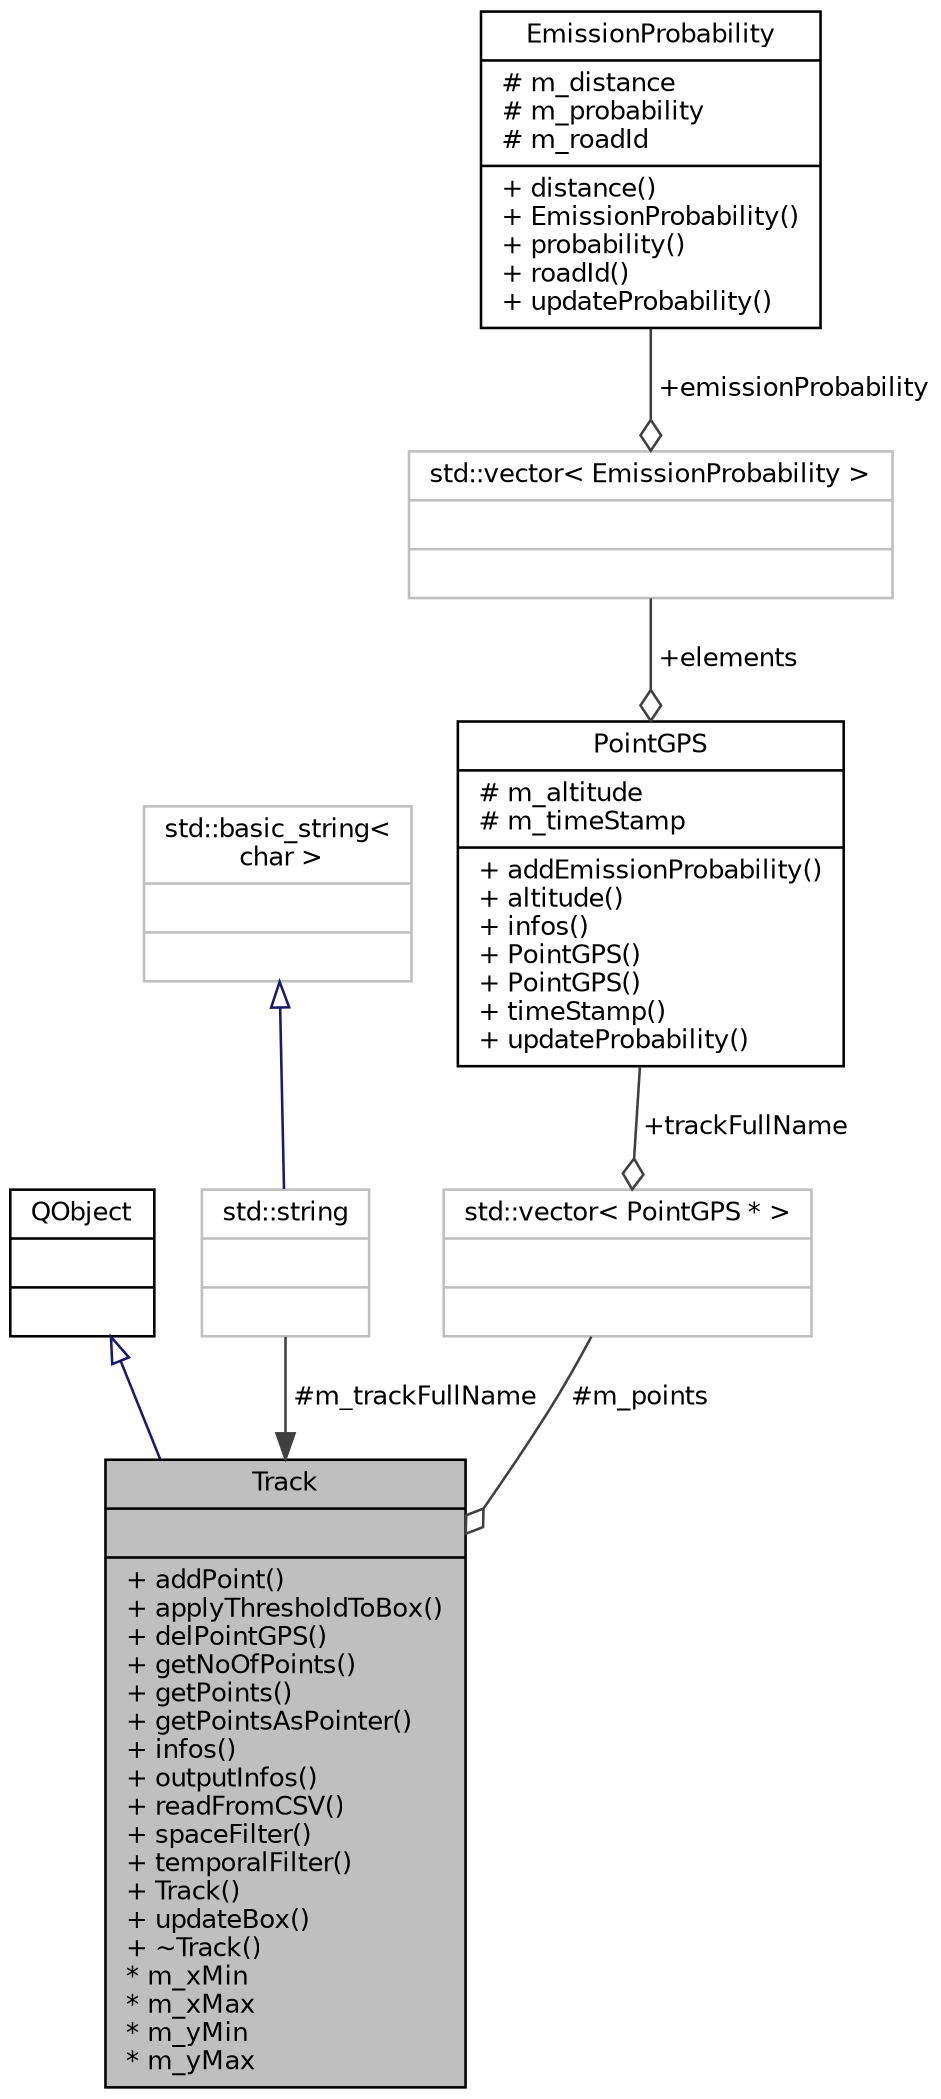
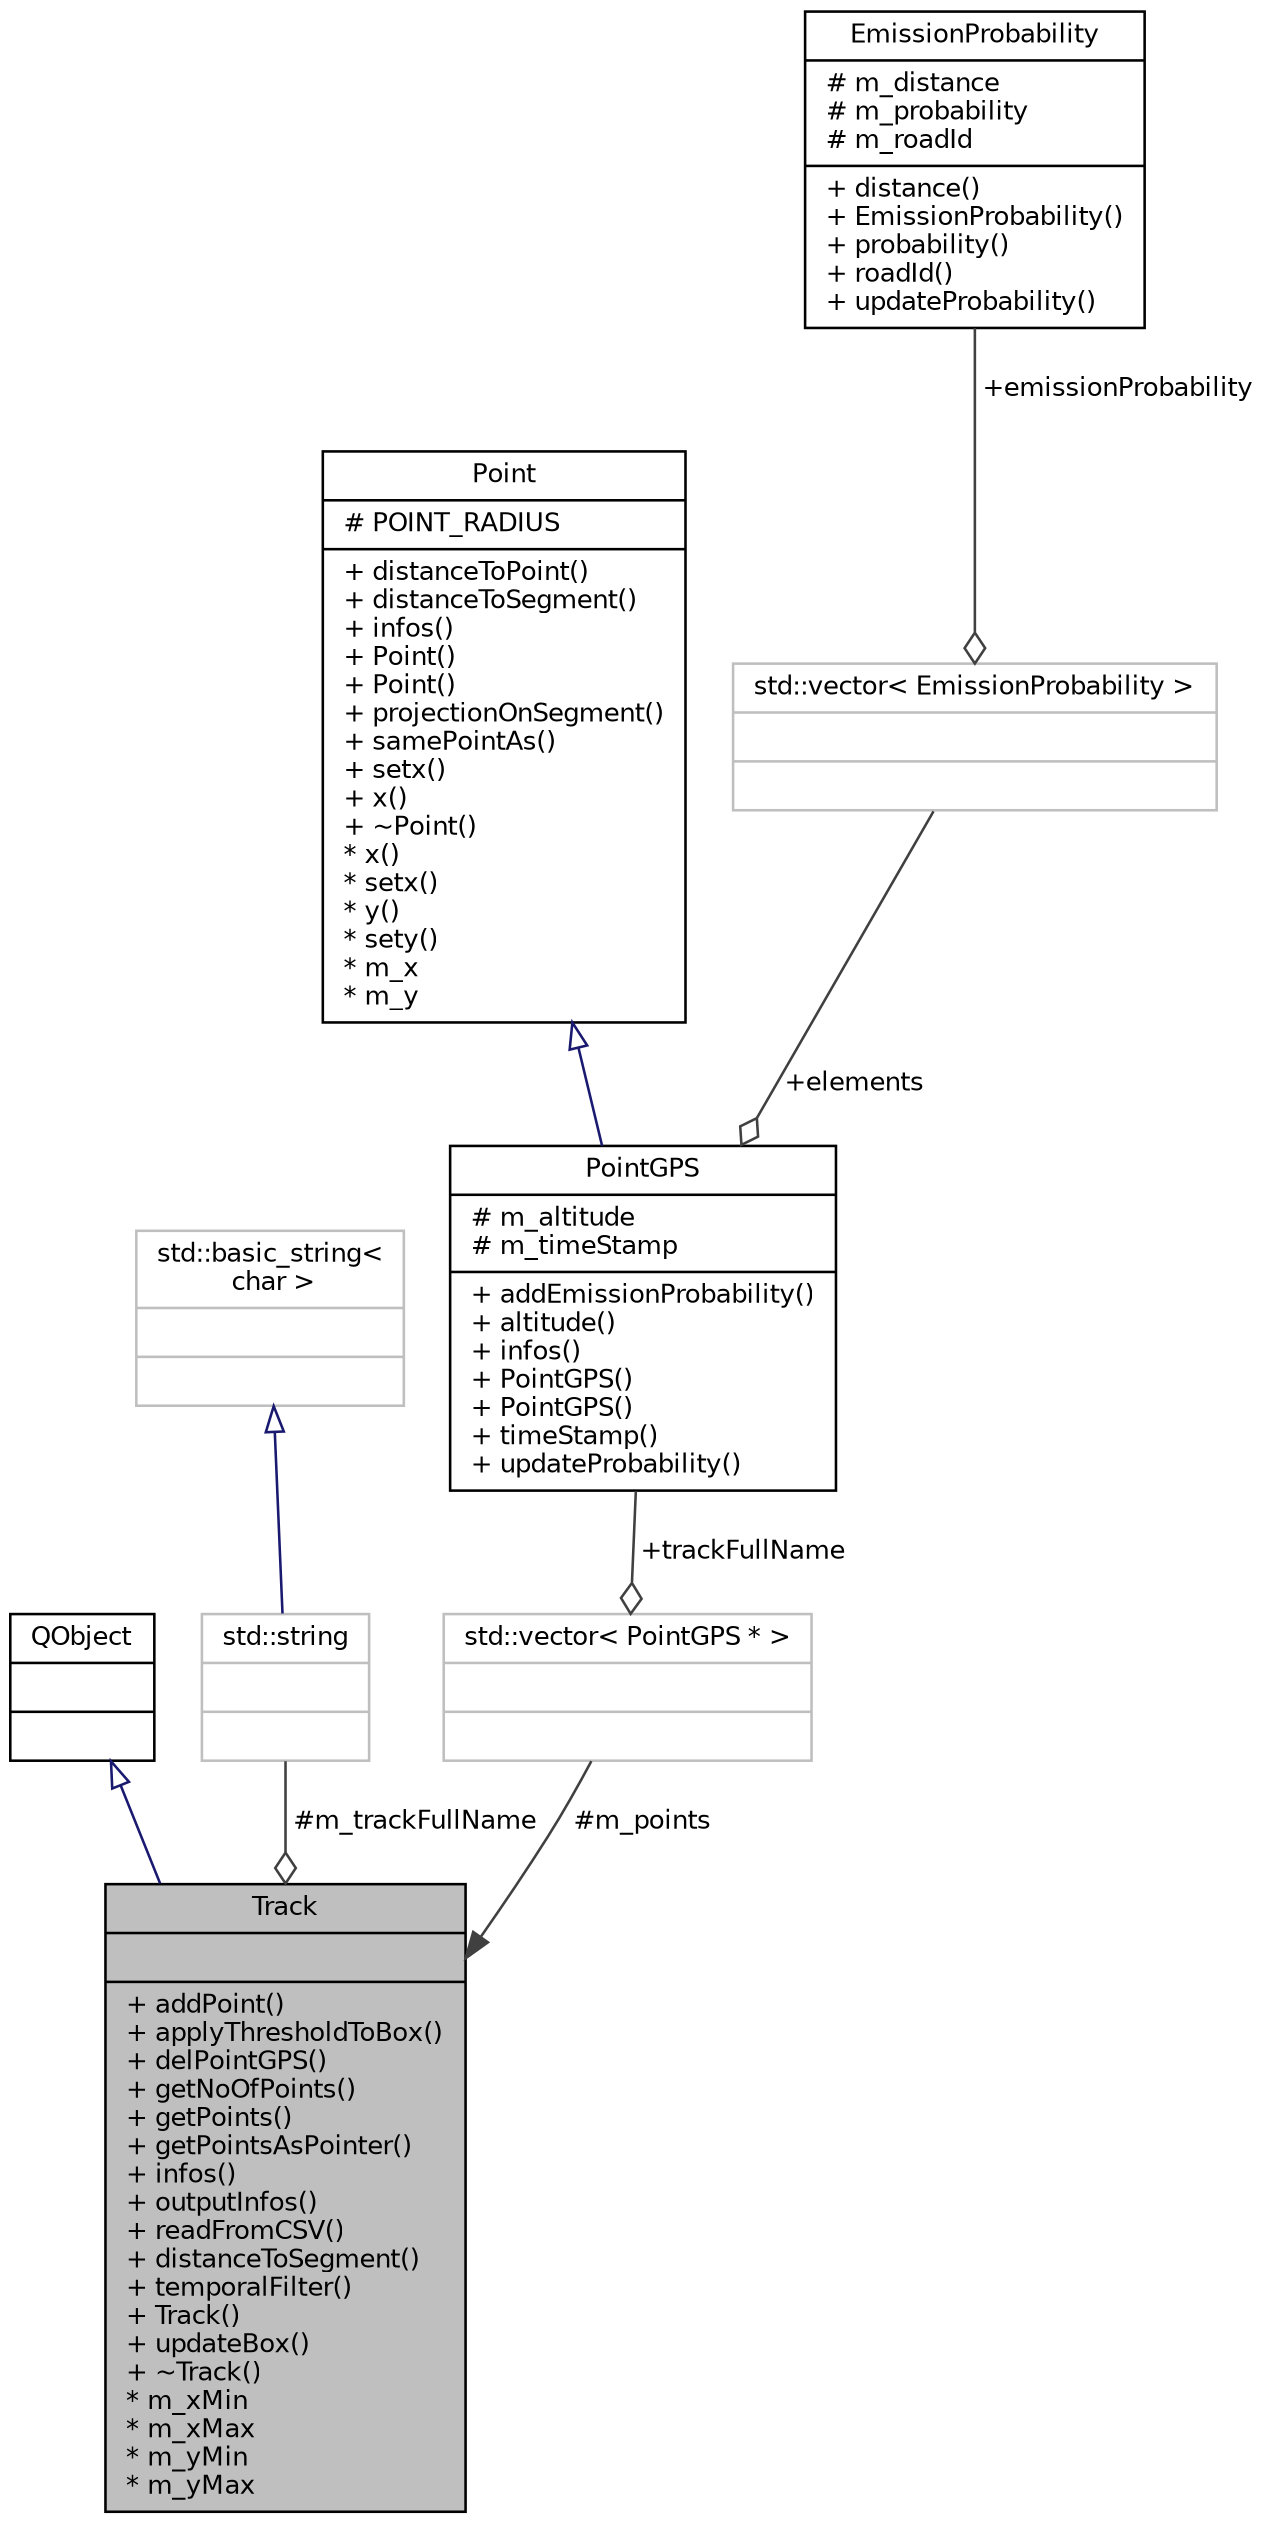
node "Point": added
edge "std::string" -> "Track": arrowhead normal -> odiamond
edge "std::vector< PointGPS * >" -> "Track": arrowhead odiamond -> normal
node "Track": text "+ spaceFilter()" -> "+ distanceToSegment()"
